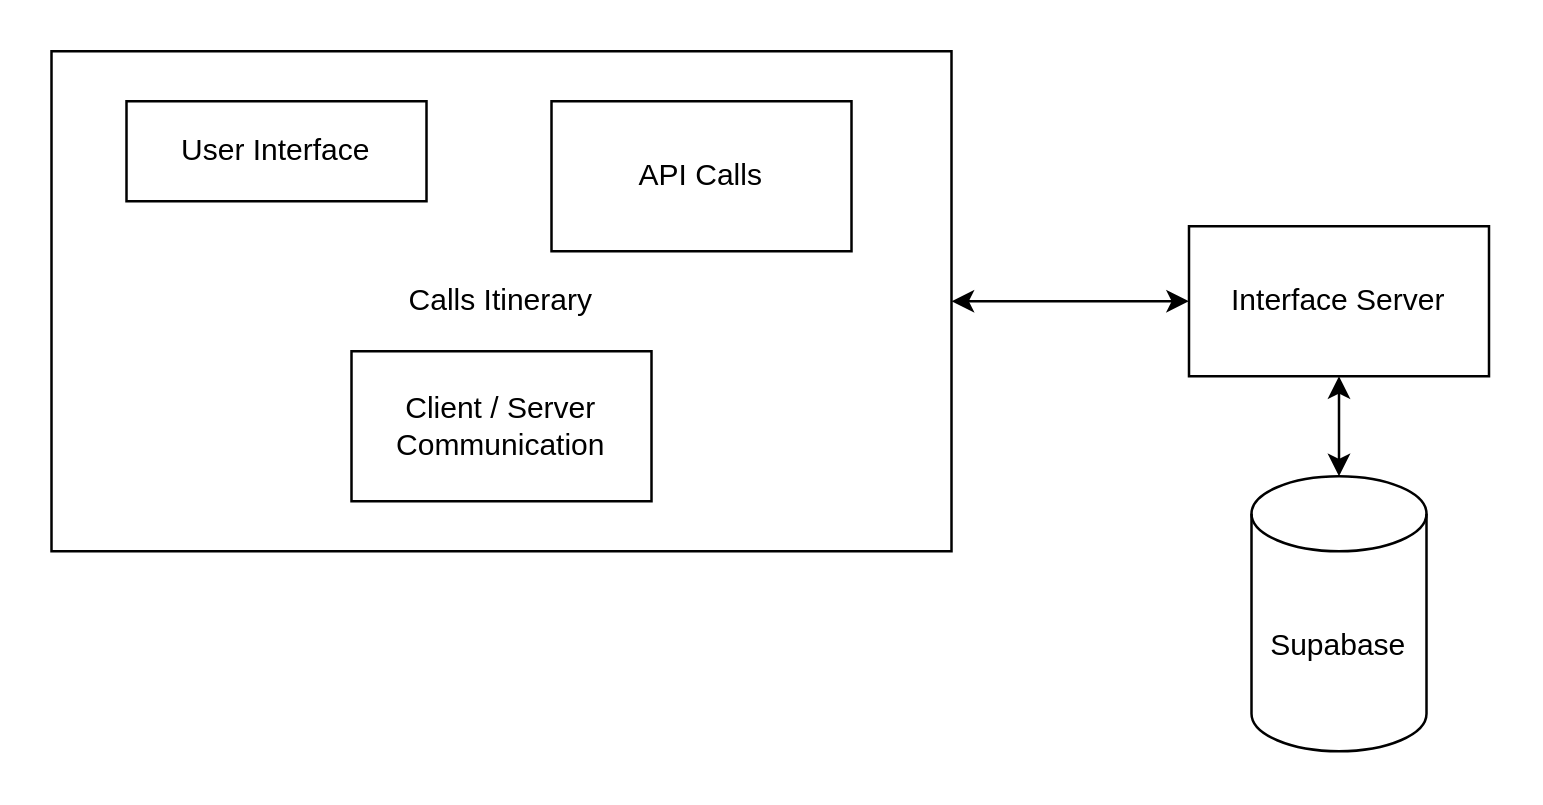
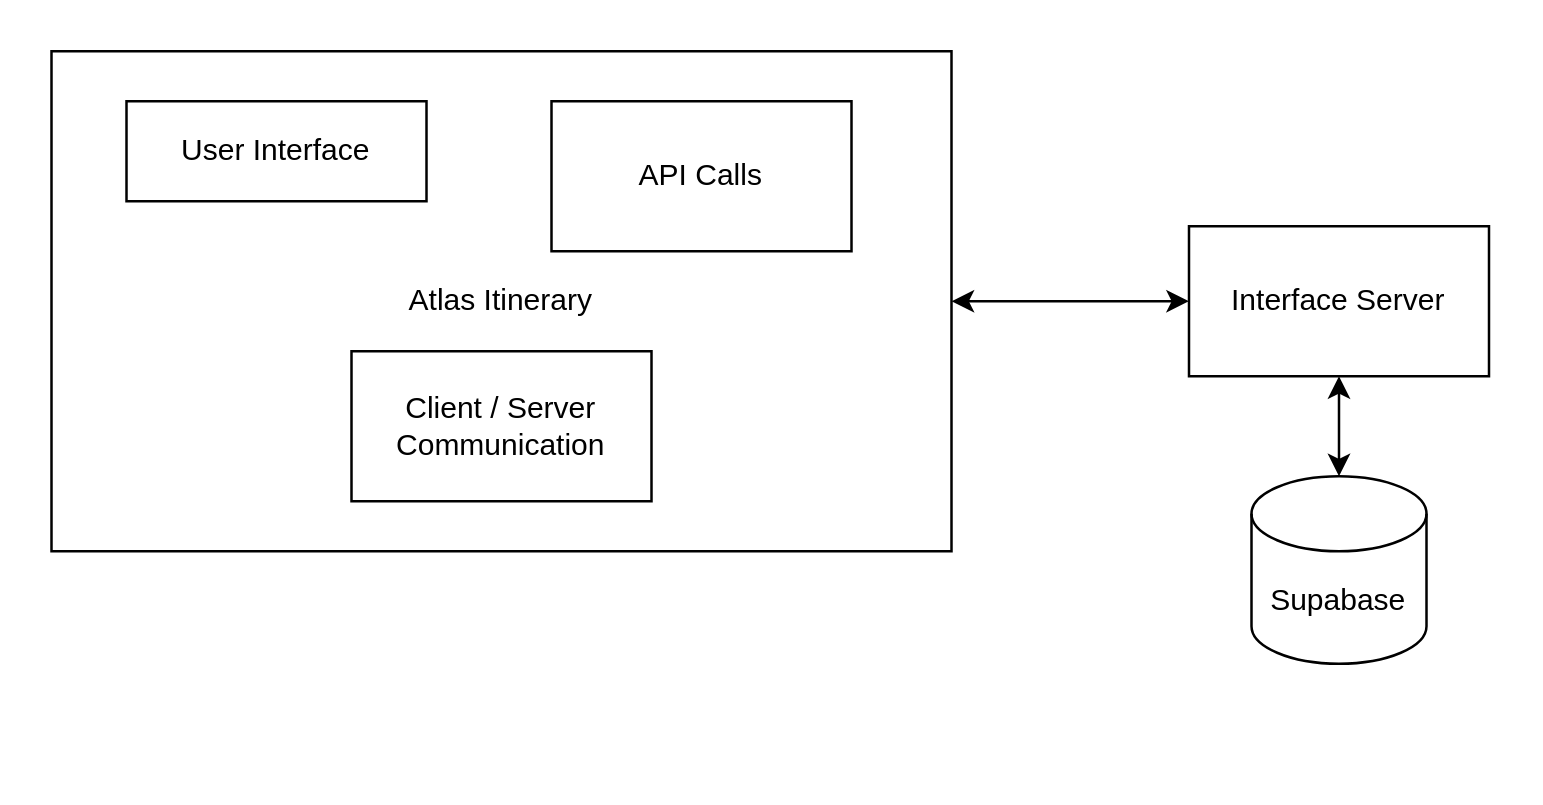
node "Calls Itinerary": label "Calls Itinerary" -> "Atlas Itinerary"
node "Supabase": size 175x275 -> 175x188
